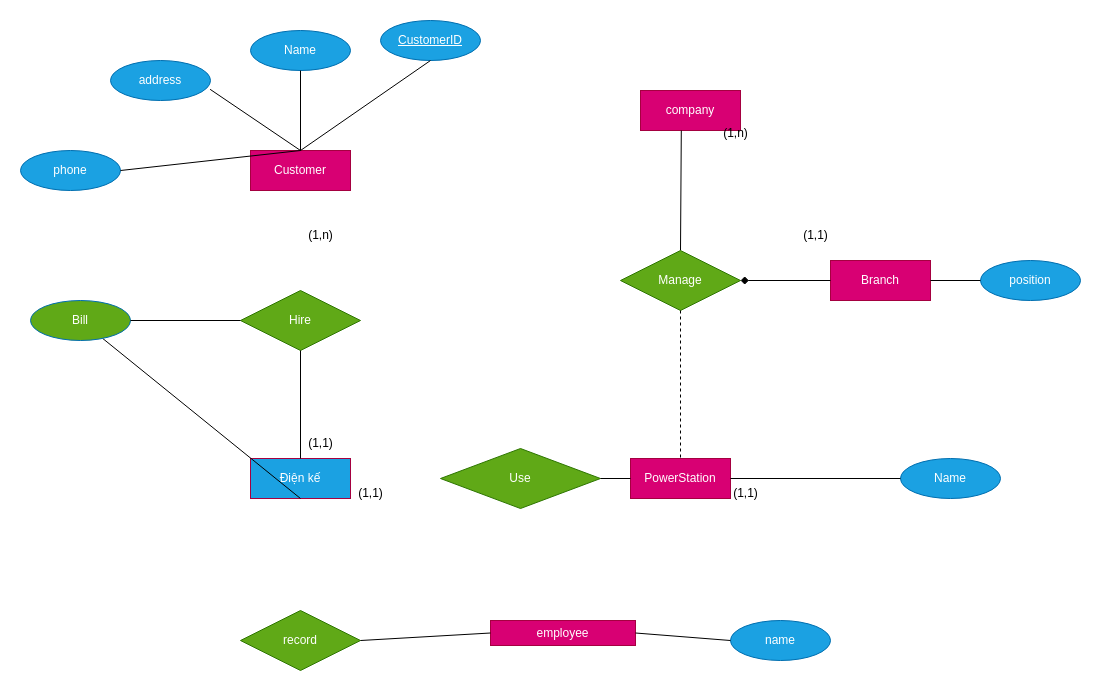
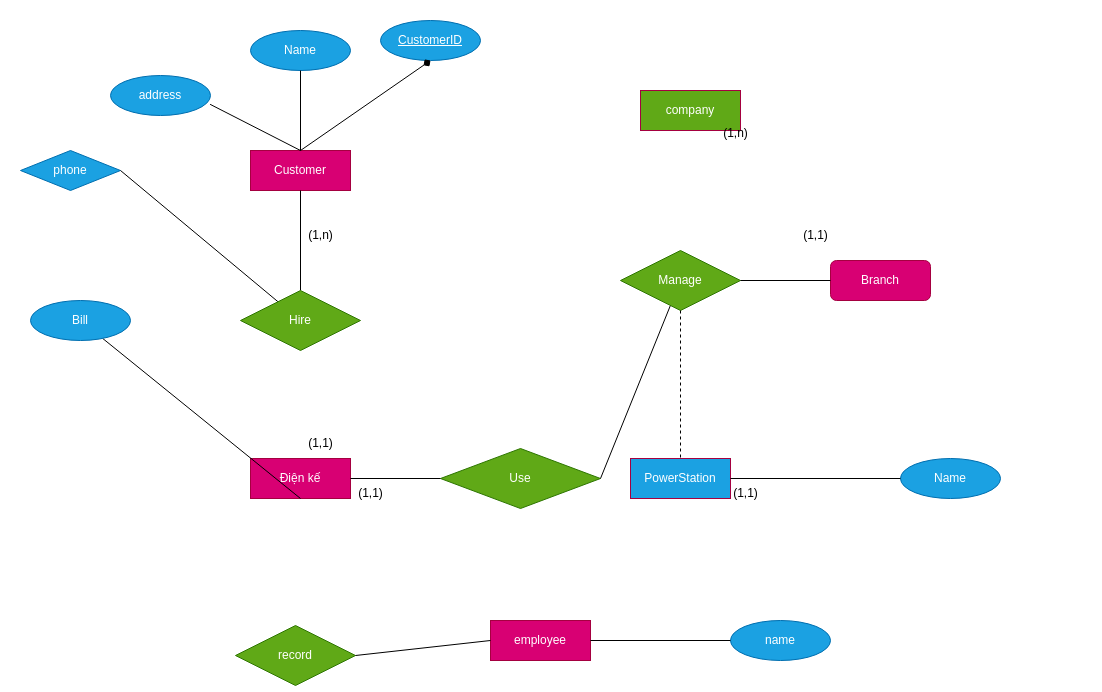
edge "CustomerID" -- "Customer": arrowhead none -> diamond
node "address": moved (161, 81) -> (161, 96)
node "company": fillcolor #d80073 -> #60a917
edge "phone" -- "Customer": now "phone" -- "Hire"
node "phone": shape ellipse -> diamond
edge "company" -- "Manage": removed
edge "Customer" -- "Hire": added
edge "Branch" -> "Manage": arrowhead diamond -> none
node "Branch": shape rectangle -> rounded rectangle
edge "Branch" -- "position": removed
node "position": removed
node "Bill": fillcolor #60a917 -> #1ba1e2
edge "Bill" -- "Hire": removed
edge "Hire" -- "Điện kế": removed
node "Điện kế": fillcolor #1ba1e2 -> #d80073
edge "Điện kế" -- "Use": added
edge "Use" -- "PowerStation": now "Use" -- "Manage"
node "PowerStation": fillcolor #d80073 -> #1ba1e2
node "employee": size 145x25 -> 100x40
node "record": moved (301, 641) -> (296, 656)
